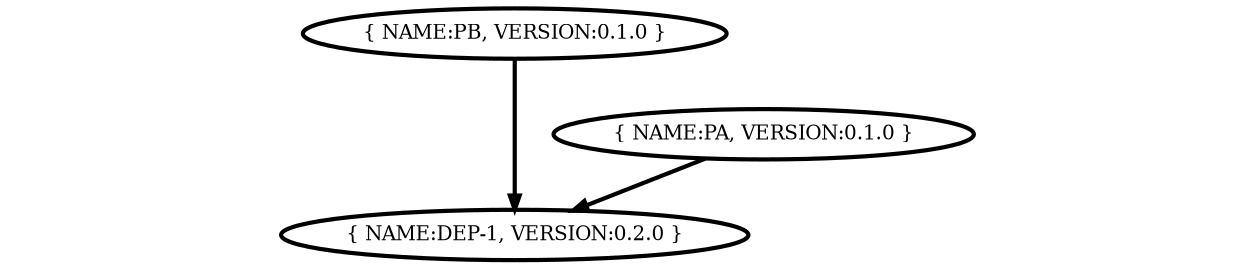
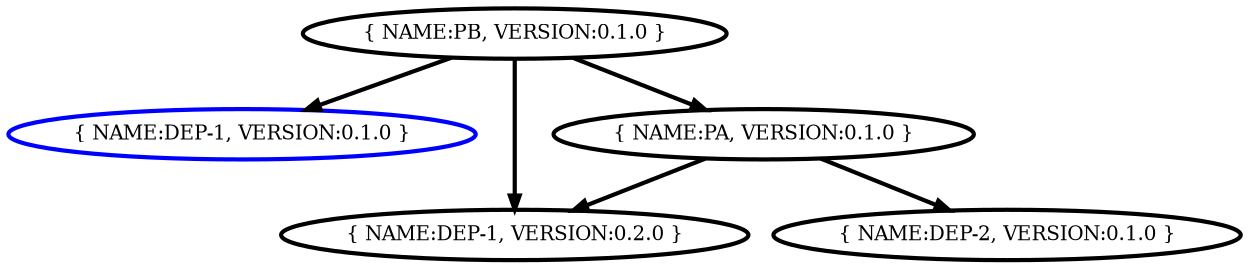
edge "{ NAME:PB, VERSION:0.1.0 }" -> "{ NAME:PA, VERSION:0.1.0 }": added
node "{ NAME:DEP-1, VERSION:0.1.0 }": added
node "{ NAME:DEP-2, VERSION:0.1.0 }": added
